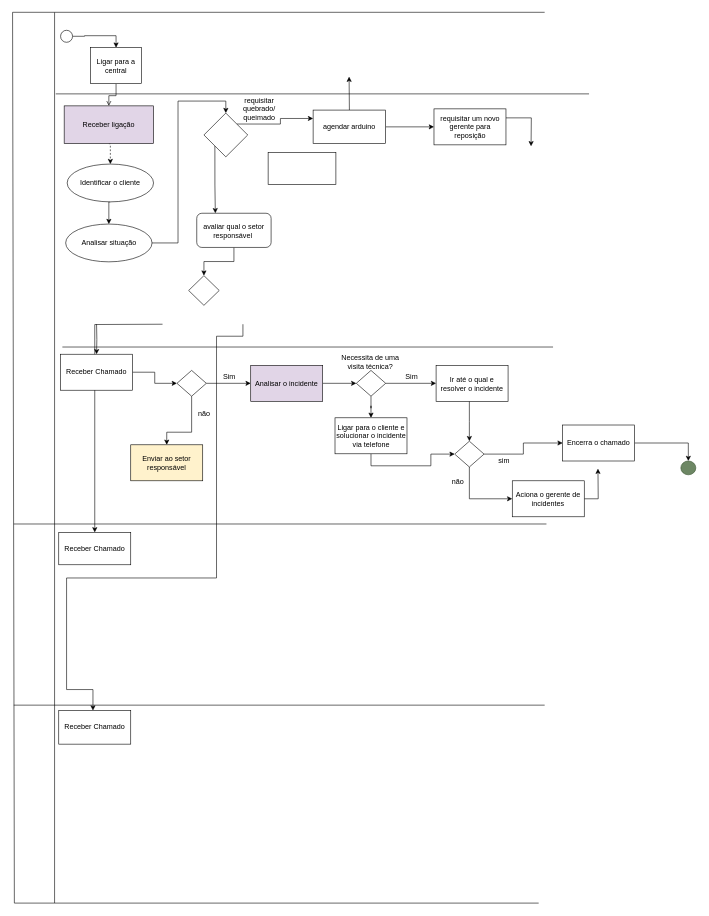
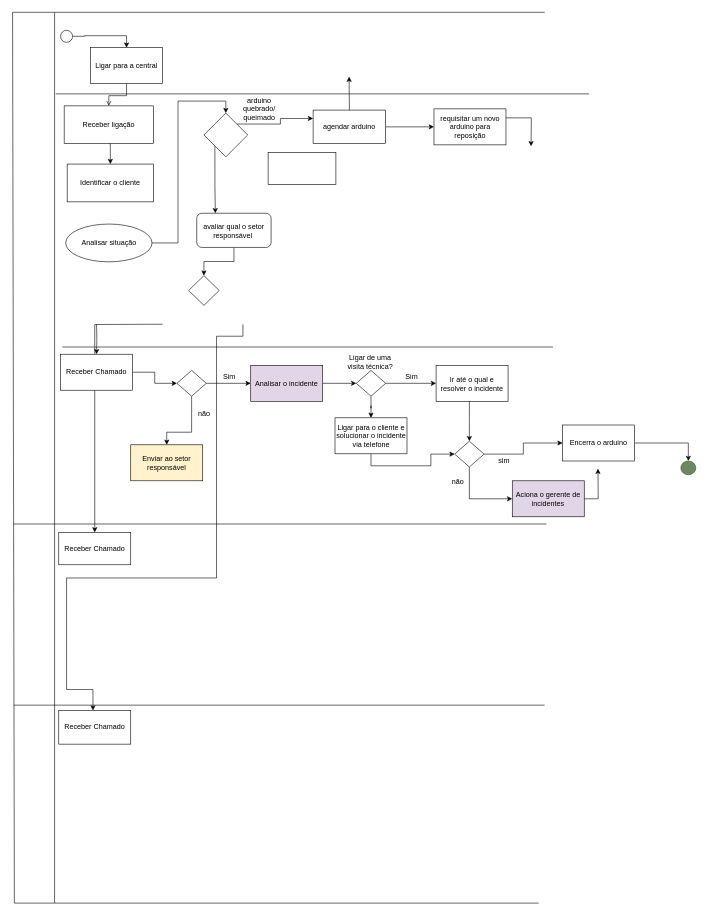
node "Ligar para a central": size 51x36 -> 72x36
node "requisitar quebrado/ queimado": label "requisitar quebrado/ queimado" -> "arduino quebrado/ queimado"
node "Receber ligação": fillcolor #e1d5e7 -> #ffffff
node "requisitar um novo gerente para reposição": label "requisitar um novo gerente para reposição" -> "requisitar um novo arduino para reposição"
edge "Receber ligação" -> "Identificar o cliente": style dashed -> solid
node "Identificar o cliente": shape ellipse -> rectangle
edge "Identificar o cliente" -> "Analisar situação": removed
node "Necessita de uma visita técnica?": label "Necessita de uma visita técnica?" -> "Ligar de uma visita técnica?"
node "Encerra o chamado": label "Encerra o chamado" -> "Encerra o arduino"
node "Aciona o gerente de incidentes": fillcolor #ffffff -> #e1d5e7
